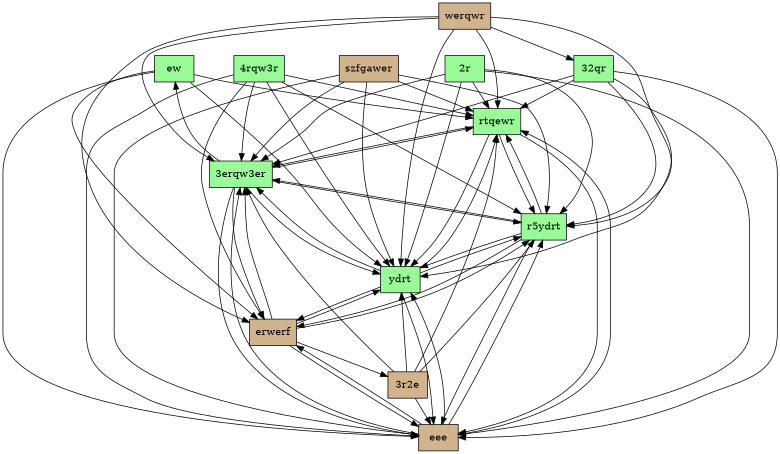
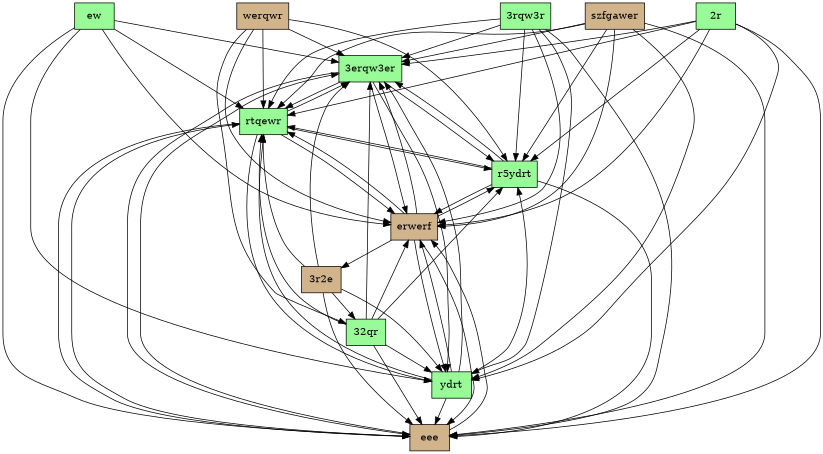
node "4rqw3r": label "4rqw3r" -> "3rqw3r"
edge "3erqw3er" -> "ew": reversed
edge "werqwr" -> "ydrt": removed
edge "2r" -> "erwerf": added
edge "szfgawer" -> "erwerf": added
edge "rtqewr" -> "erwerf": added
edge "erwerf" -> "rtqewr": added
edge "r5ydrt" -> "ydrt": removed
edge "32qr" -> "erwerf": added
edge "3r2e" -> "r5ydrt": now "3r2e" -> "32qr"
edge "eee" -> "r5ydrt": removed
edge "eee" -> "ydrt": removed
